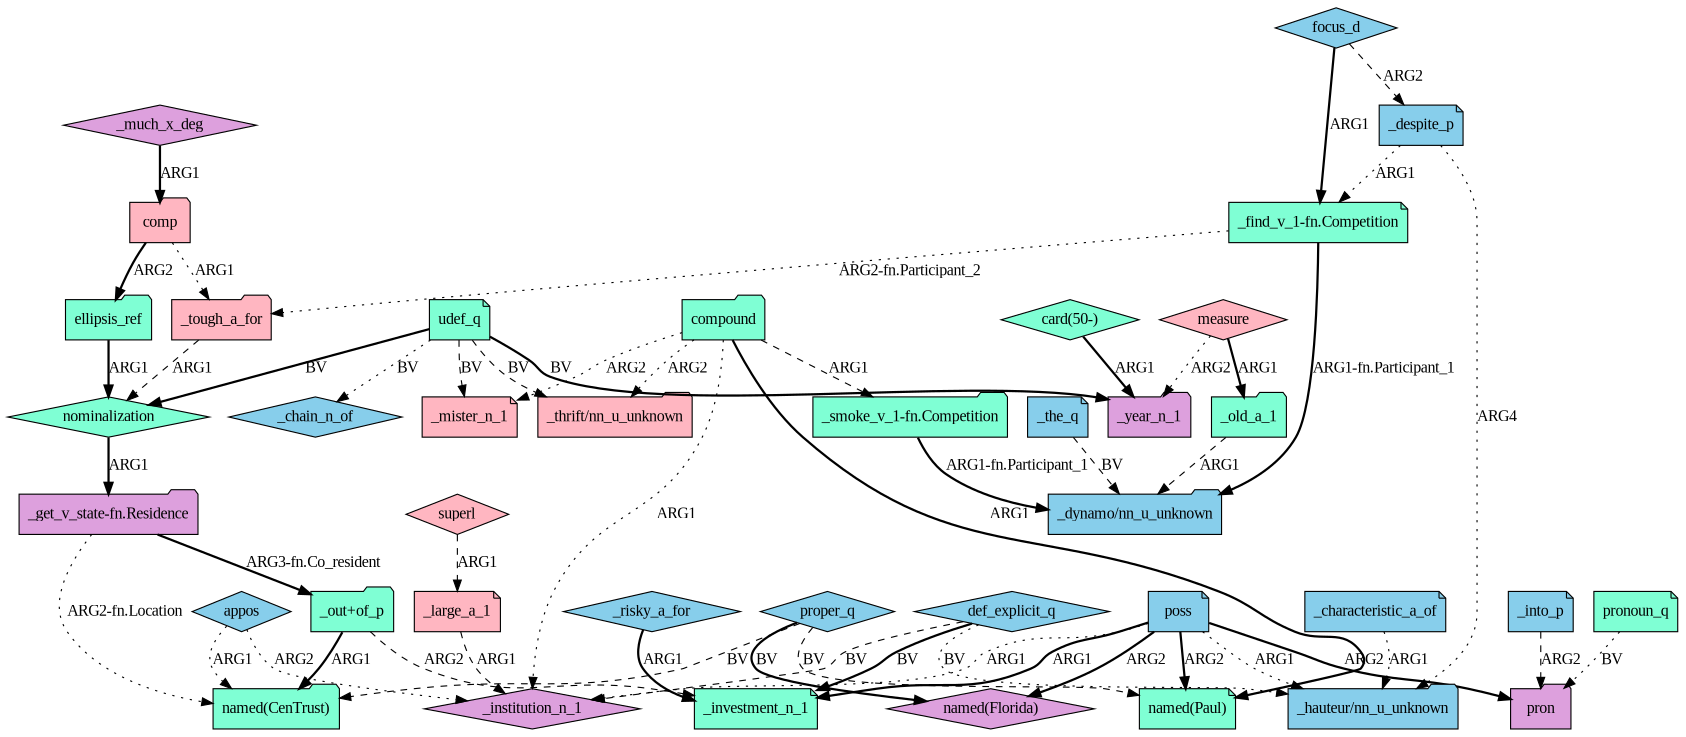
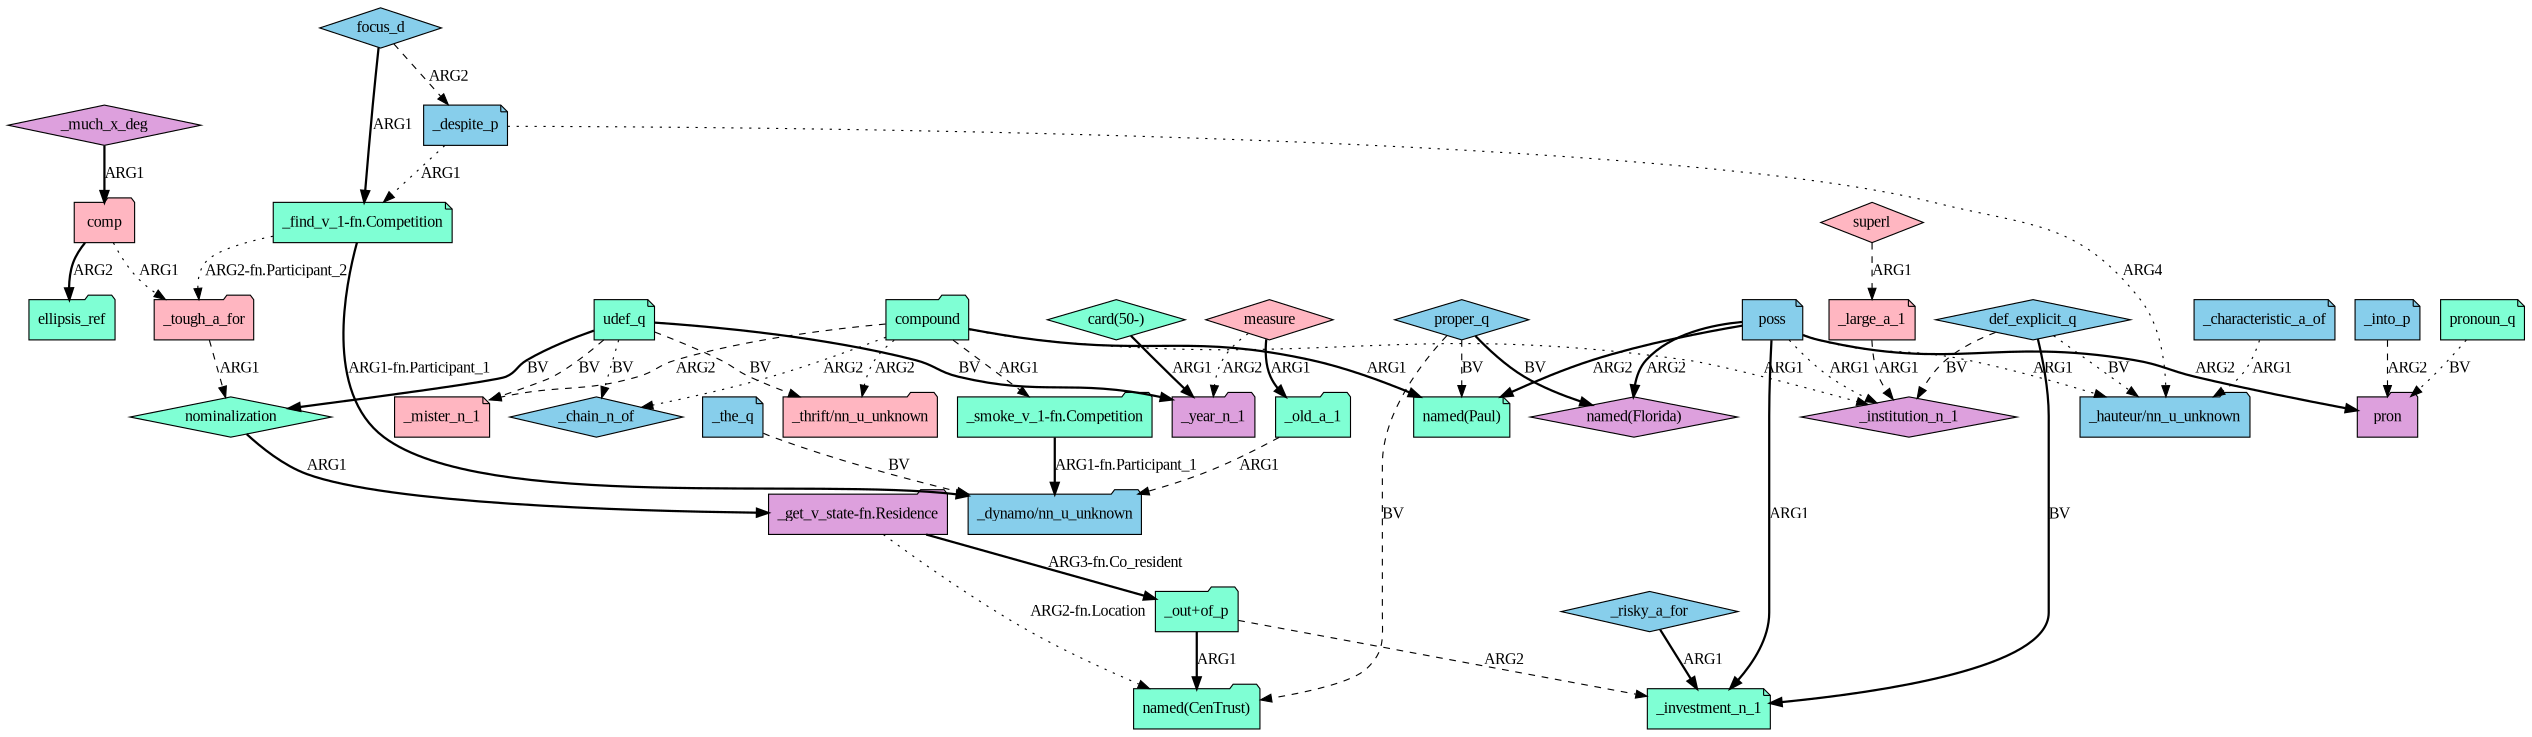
edge "compound" -> "_mister_n_1": style dotted -> dashed
edge "ellipsis_ref" -> "nominalization": removed, label "ARG1"
edge "compound" -> "_chain_n_of": added, label "ARG2"
node "appos": removed
